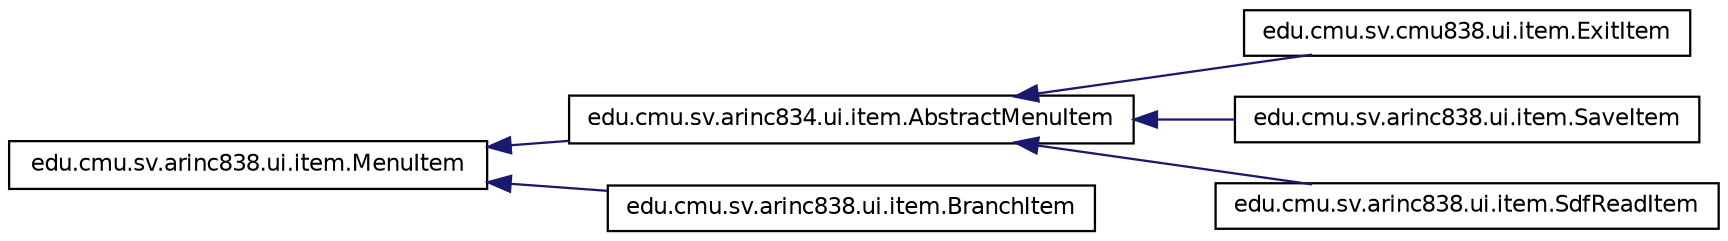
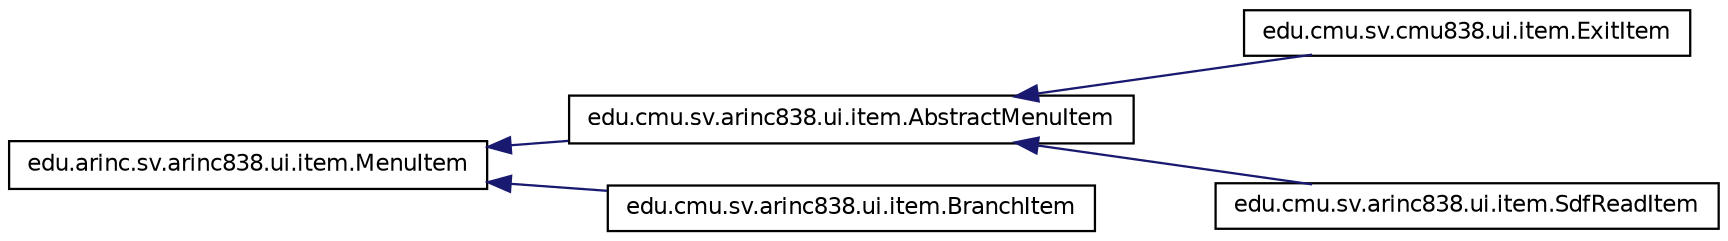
node "edu.cmu.sv.arinc834.ui.item.AbstractMenuItem": label "edu.cmu.sv.arinc834.ui.item.AbstractMenuItem" -> "edu.cmu.sv.arinc838.ui.item.AbstractMenuItem"
node "edu.cmu.sv.arinc838.ui.item.SaveItem": removed
node "edu.cmu.sv.arinc838.ui.item.MenuItem": label "edu.cmu.sv.arinc838.ui.item.MenuItem" -> "edu.arinc.sv.arinc838.ui.item.MenuItem"
